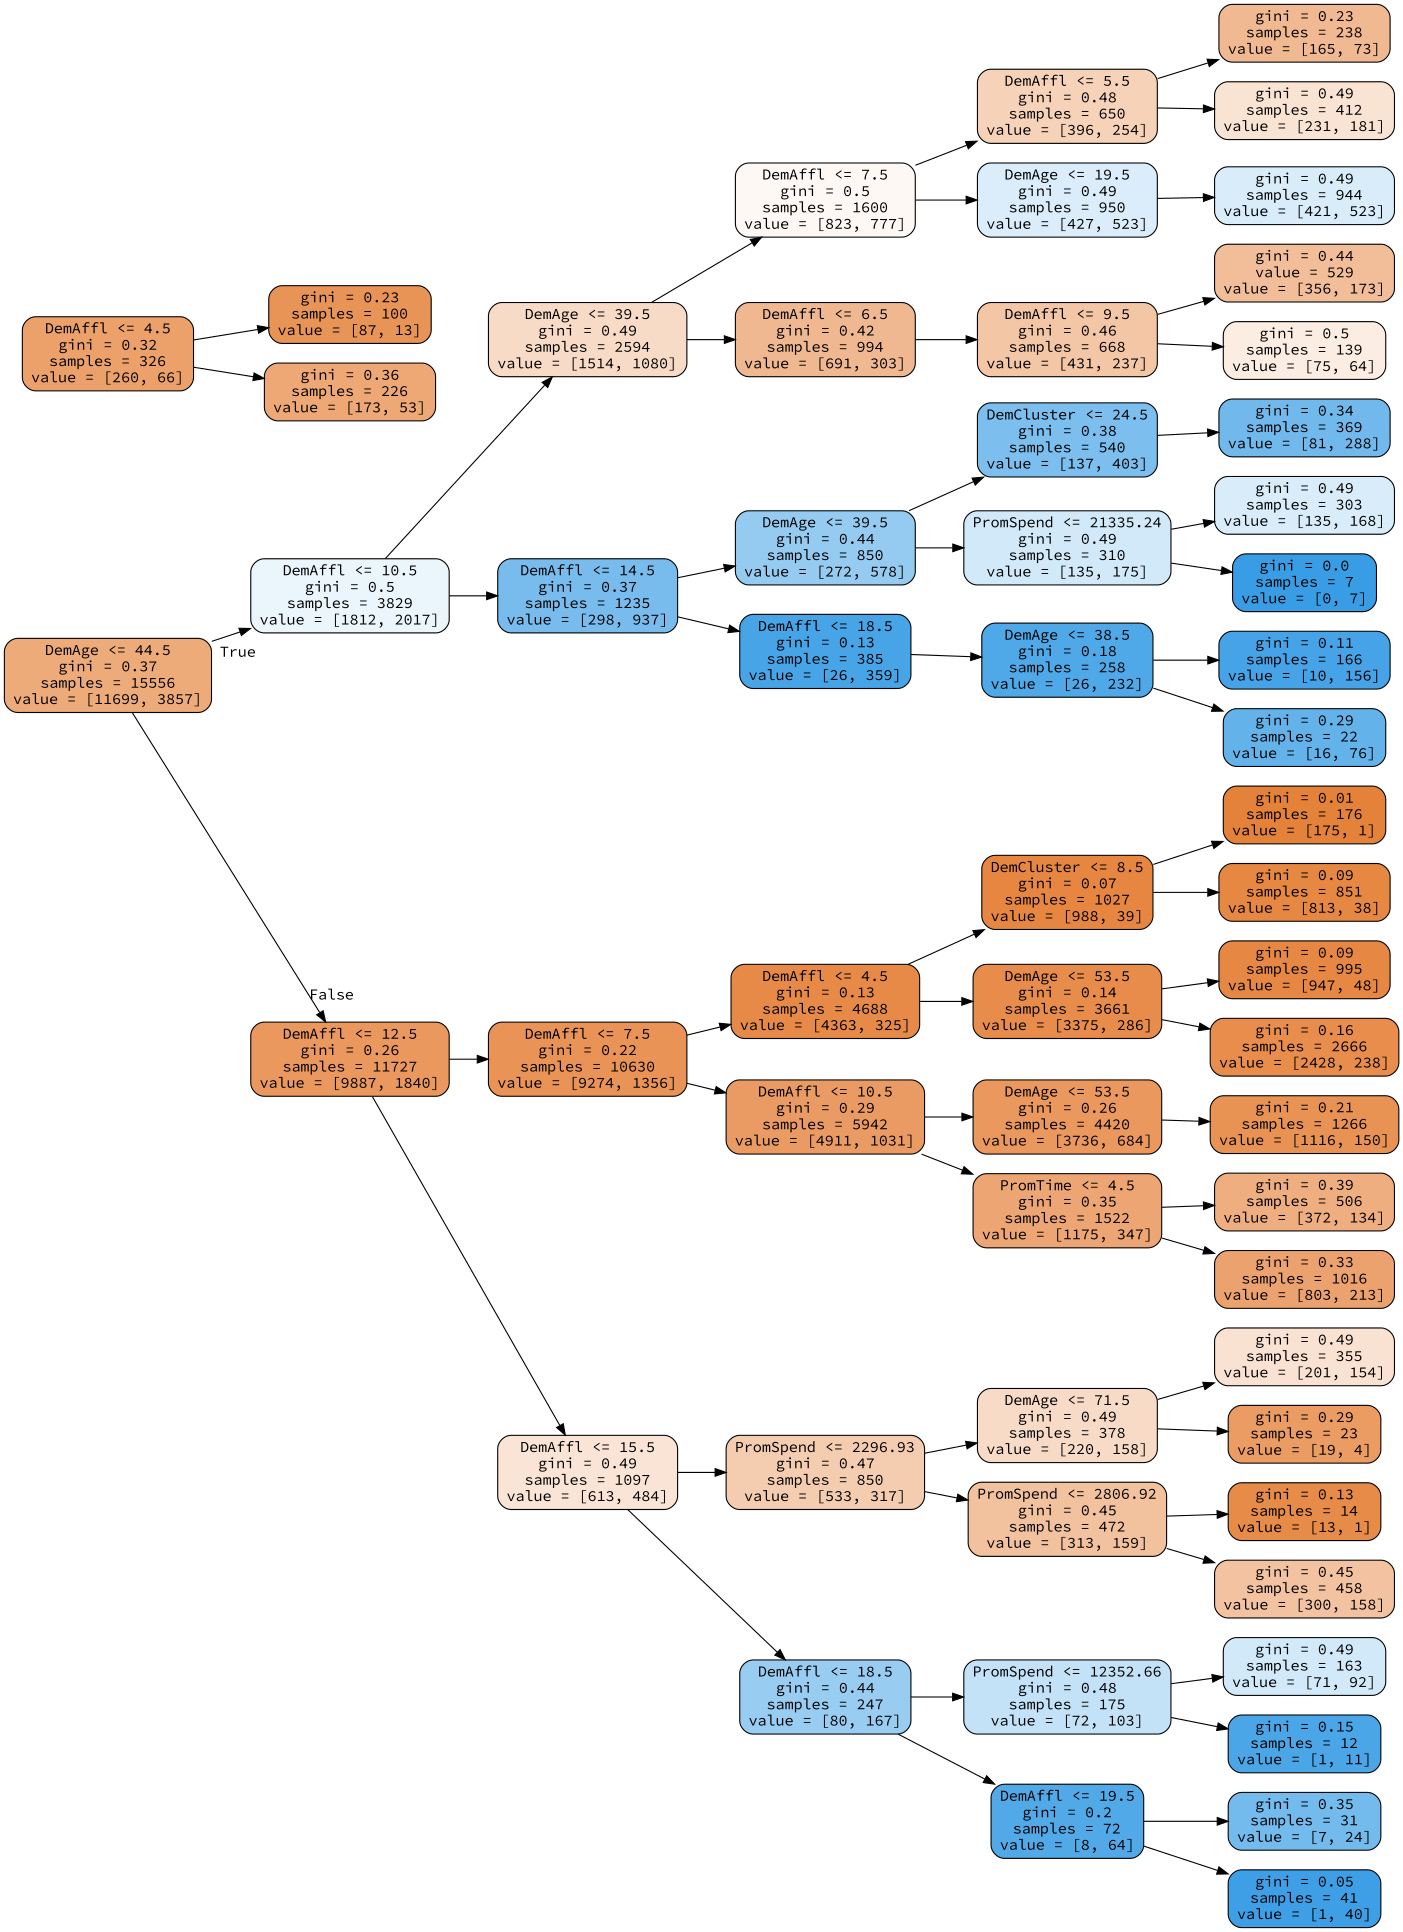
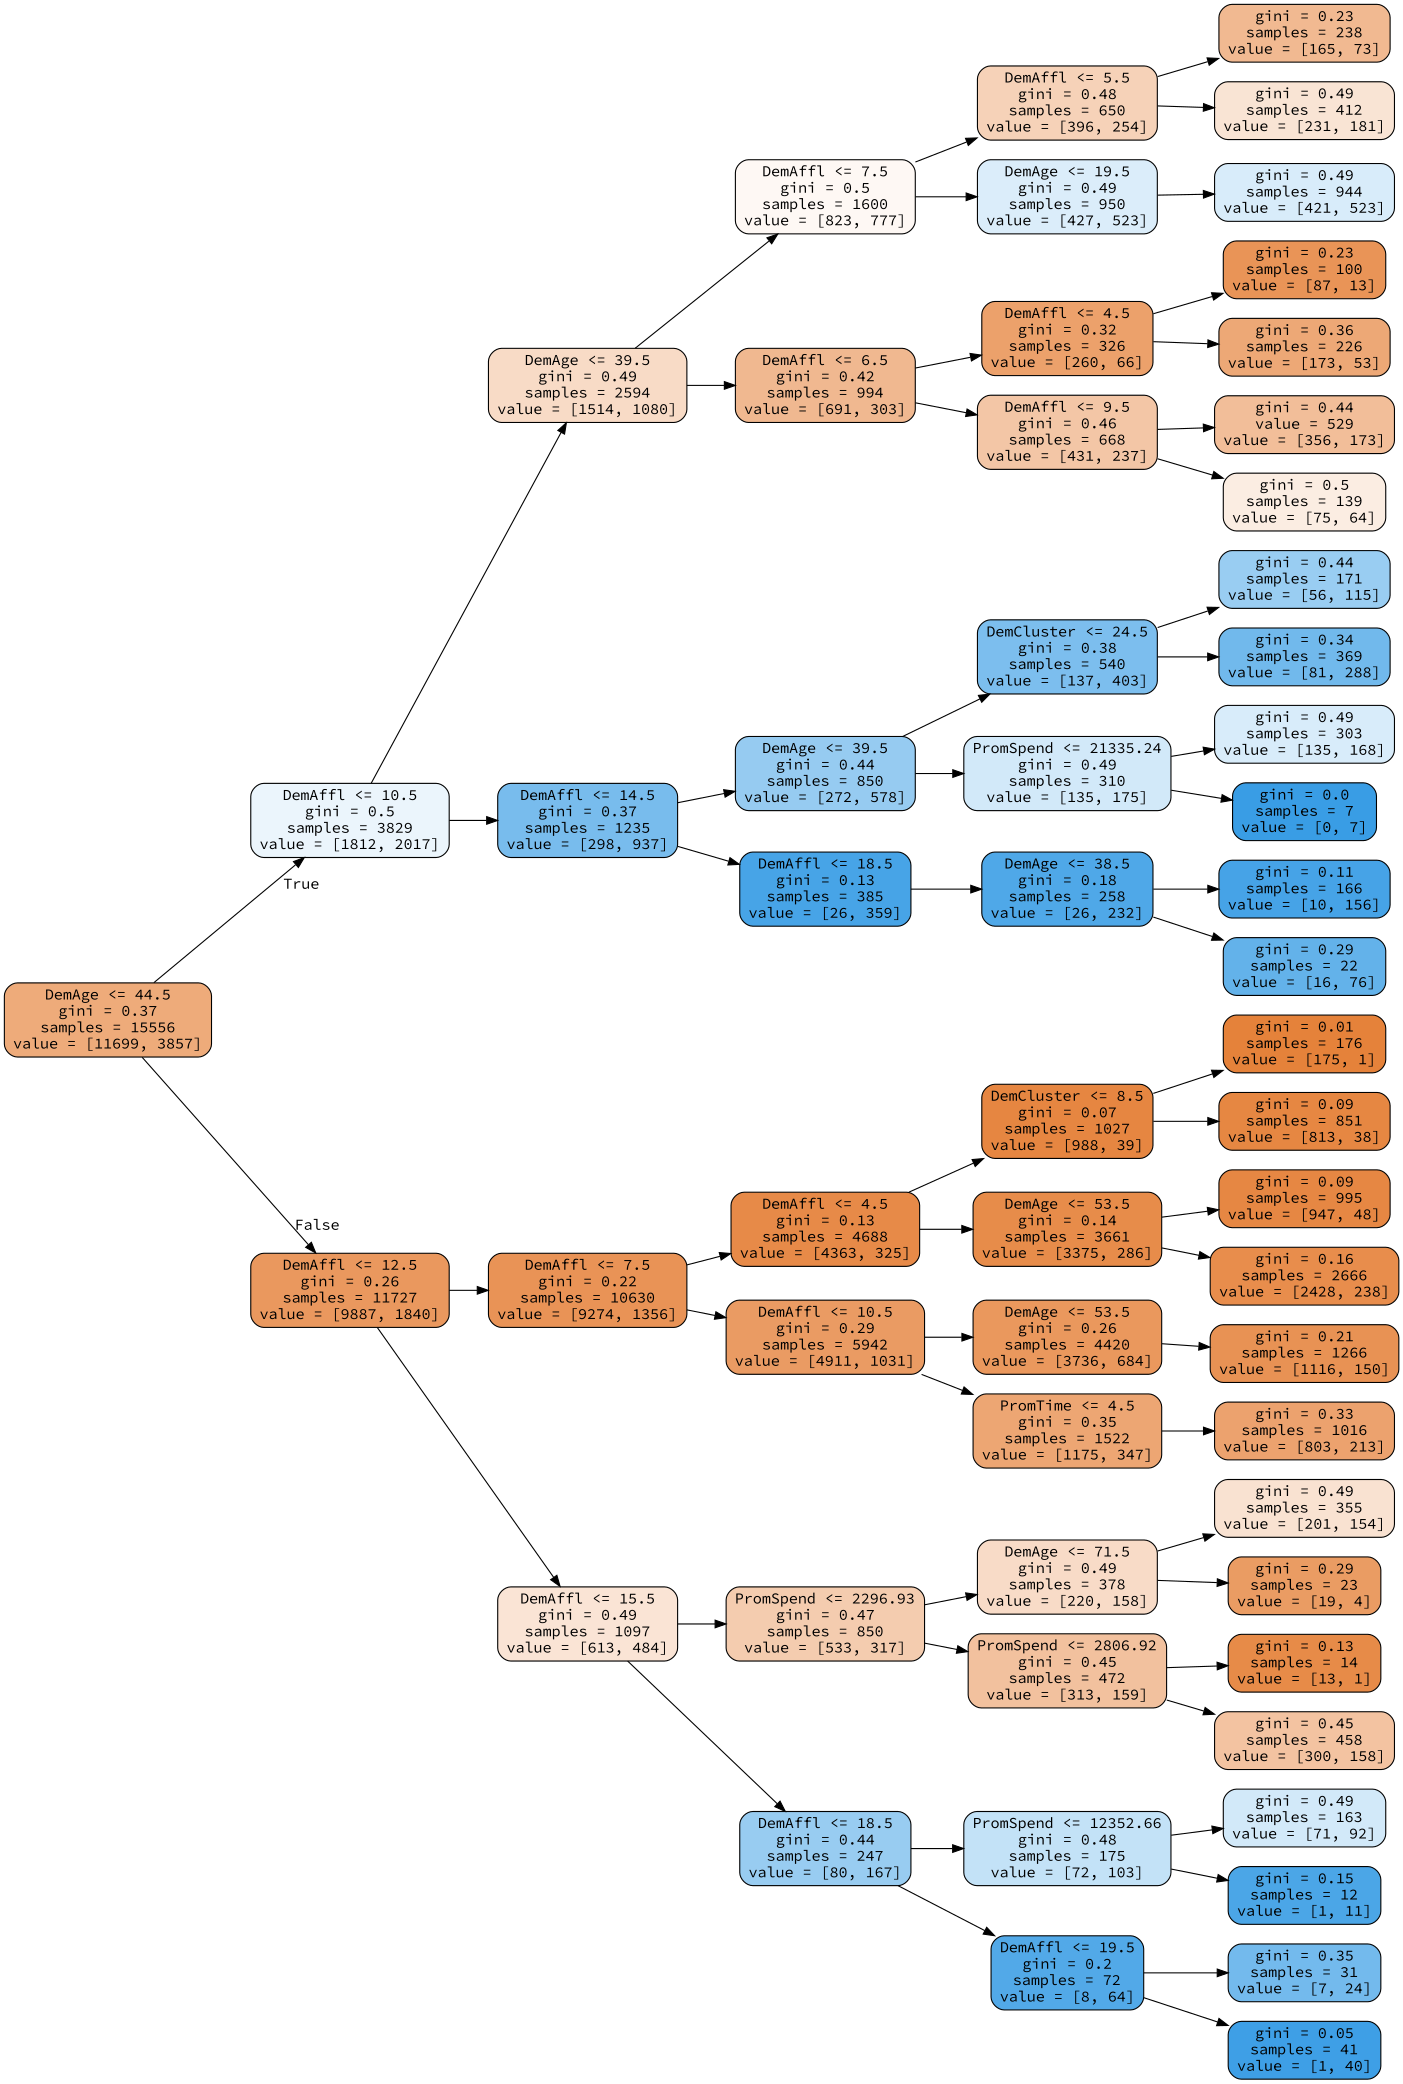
edge "DemAffl <= 6.5 gini = 0.42 samples = 994 value = [691, 303]" -> "DemAffl <= 4.5 gini = 0.32 samples = 326 value = [260, 66]": added
node "gini = 0.44 samples = 171 value = [56, 115]": added
node "gini = 0.39 samples = 506 value = [372, 134]": removed
